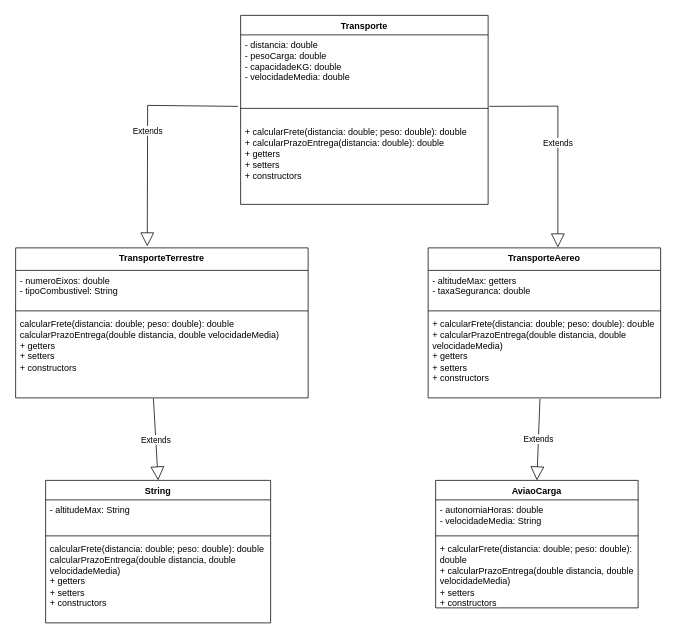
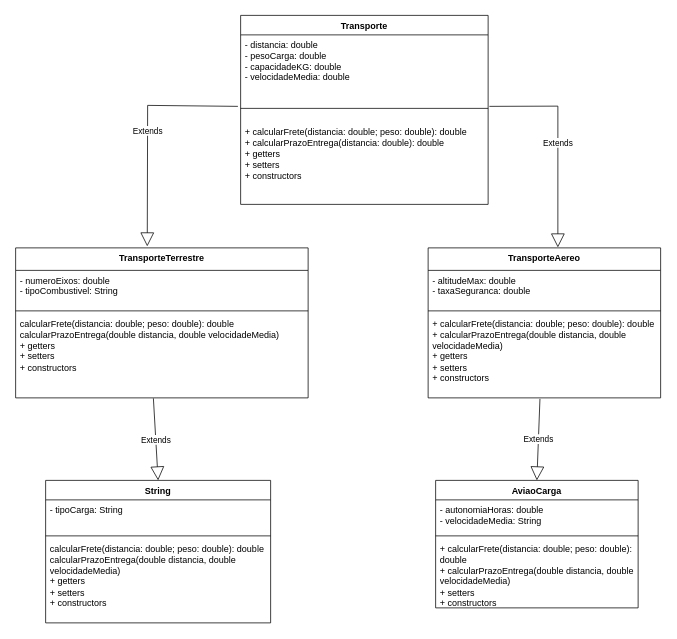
node "- altitudeMax: getters - taxaSeguranca: double": label "- altitudeMax: getters - taxaSeguranca: double" -> "- altitudeMax: double - taxaSeguranca: double"
node "- altitudeMax: String": label "- altitudeMax: String" -> "- tipoCarga: String"
